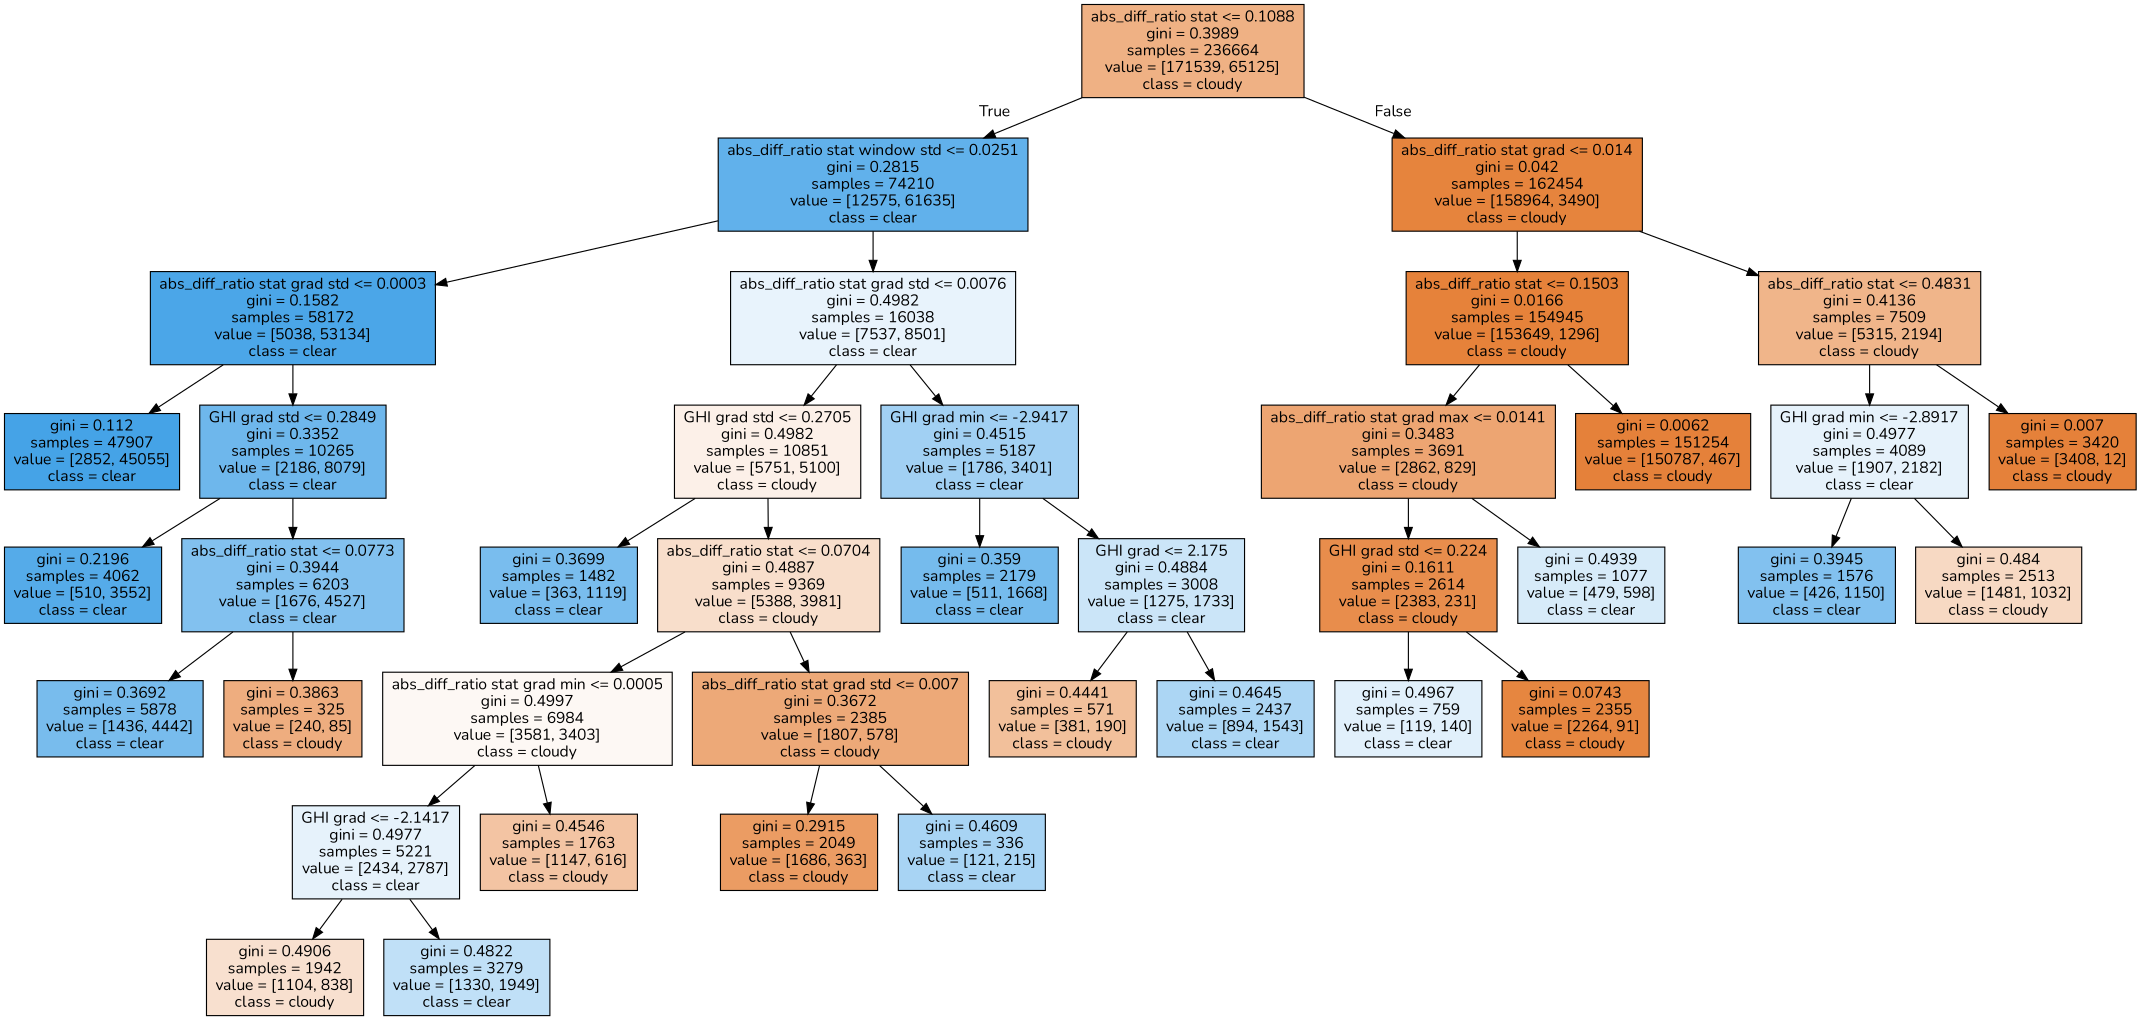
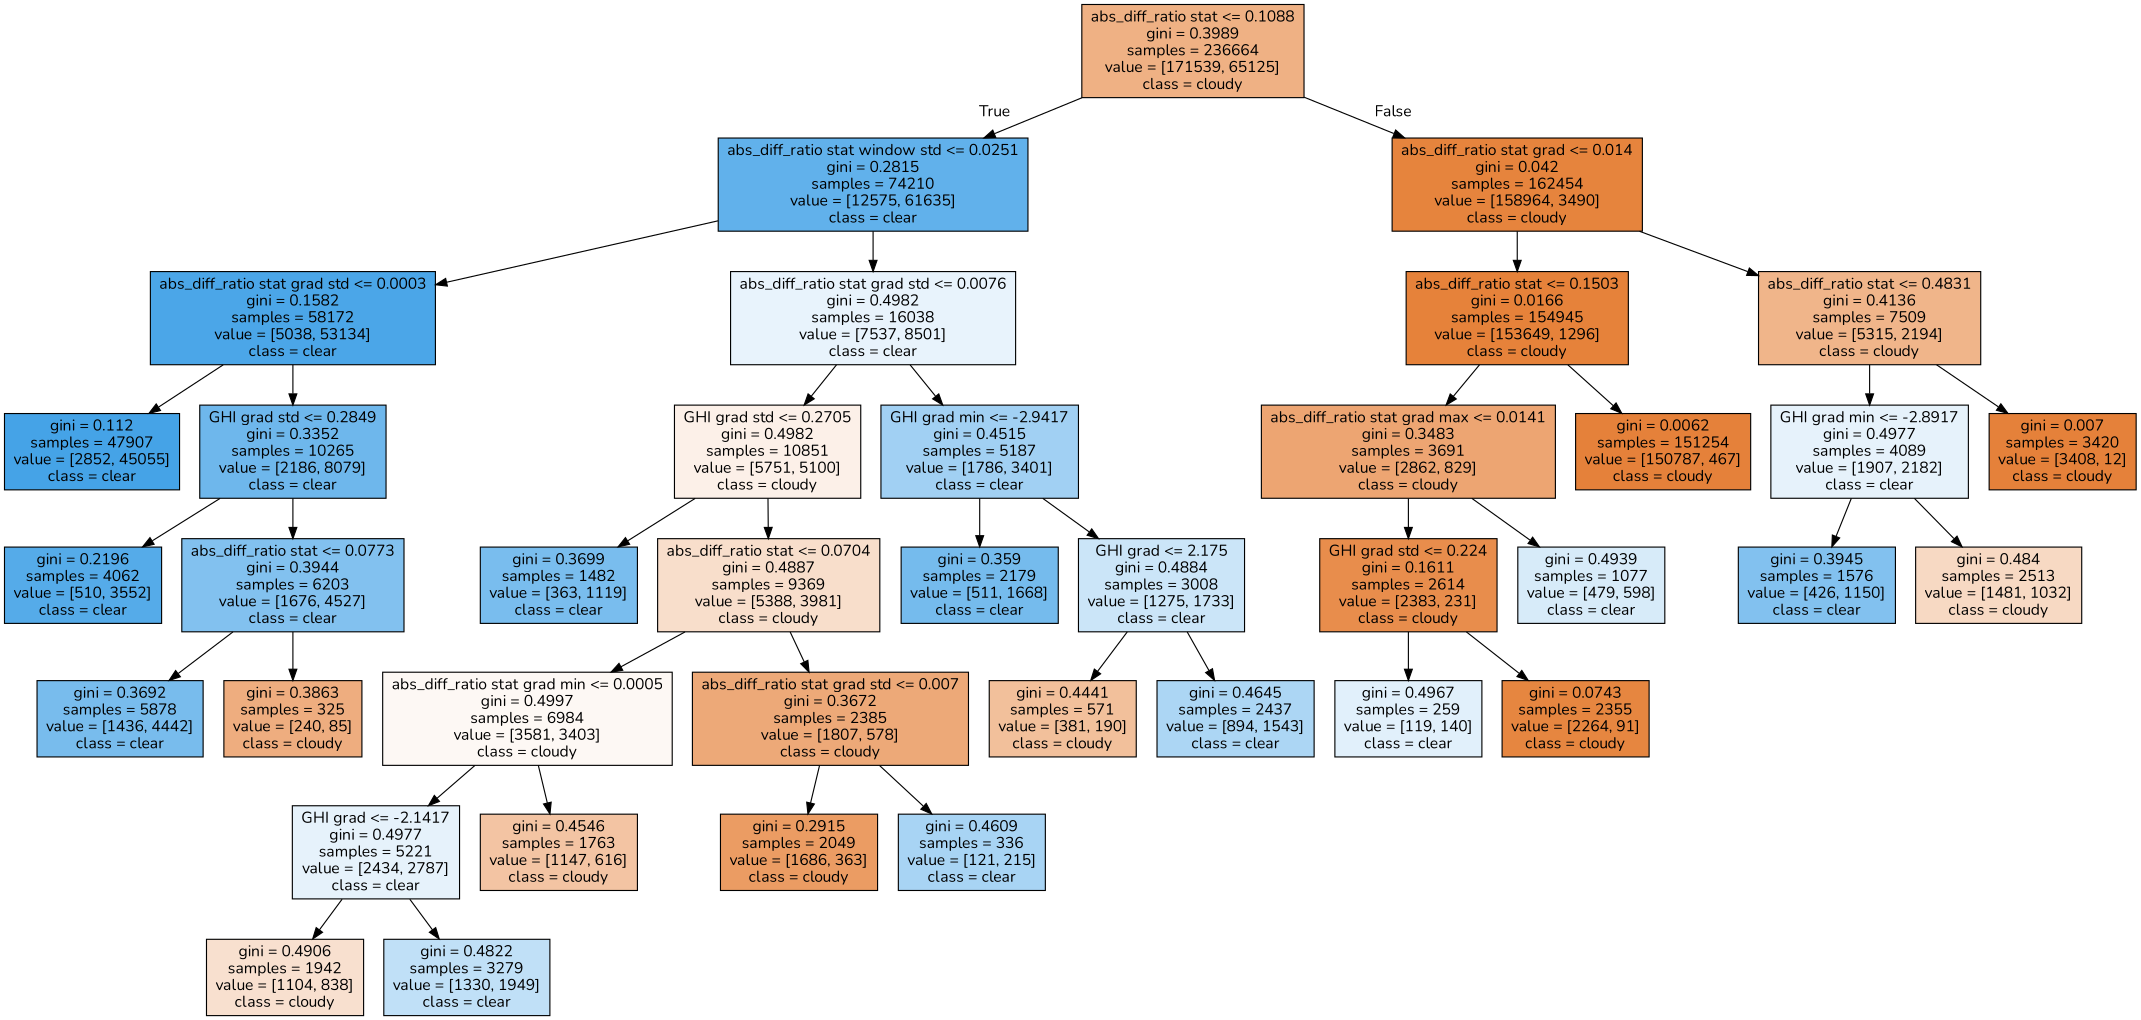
node "gini = 0.4967 samples = 759 value = [119, 140] class = clear": label "gini = 0.4967 samples = 759 value = [119, 140] class = clear" -> "gini = 0.4967 samples = 259 value = [119, 140] class = clear"
